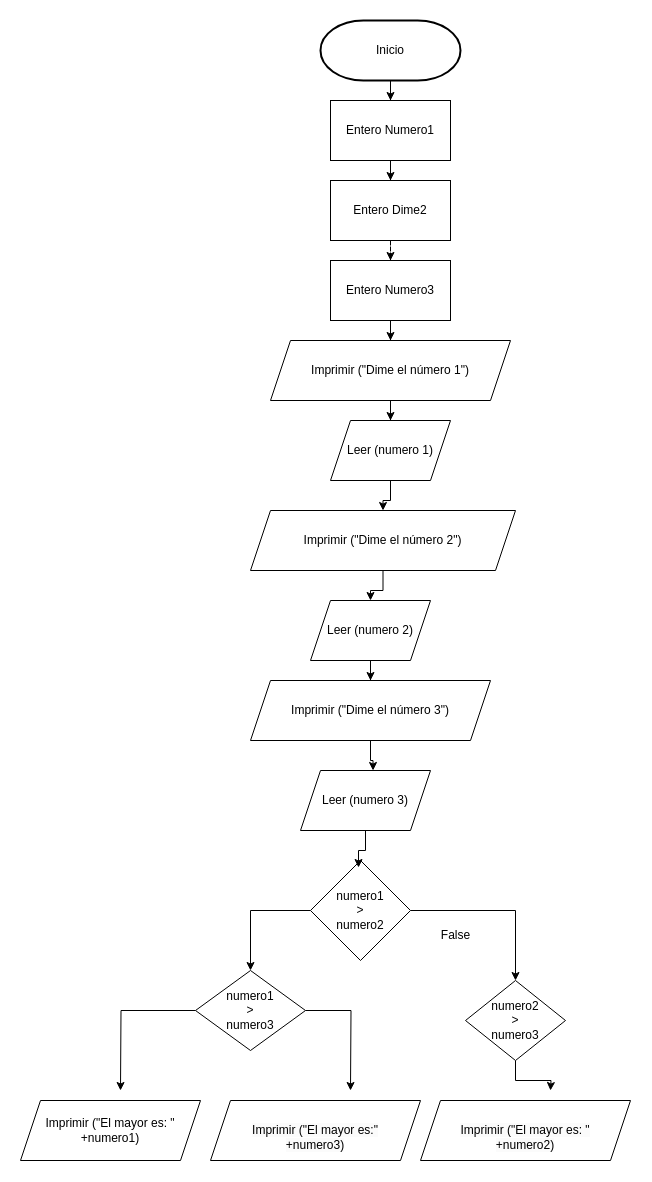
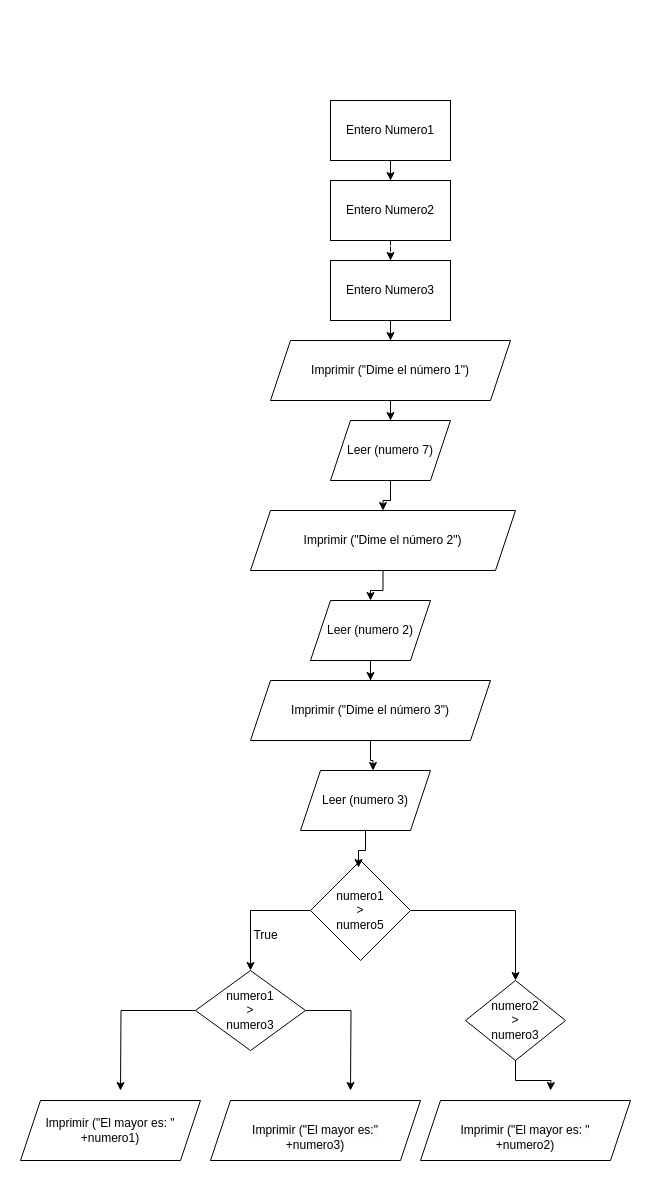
node "Inicio": removed
edge "Inicio" -> "Entero Numero1": removed
node "Entero Dime2": label "Entero Dime2" -> "Entero Numero2"
node "Leer (numero 1)": label "Leer (numero 1)" -> "Leer (numero 7)"
node "numero1 > numero2": label "numero1 > numero2" -> "numero1 > numero5"
node "True": added
node "False": removed
